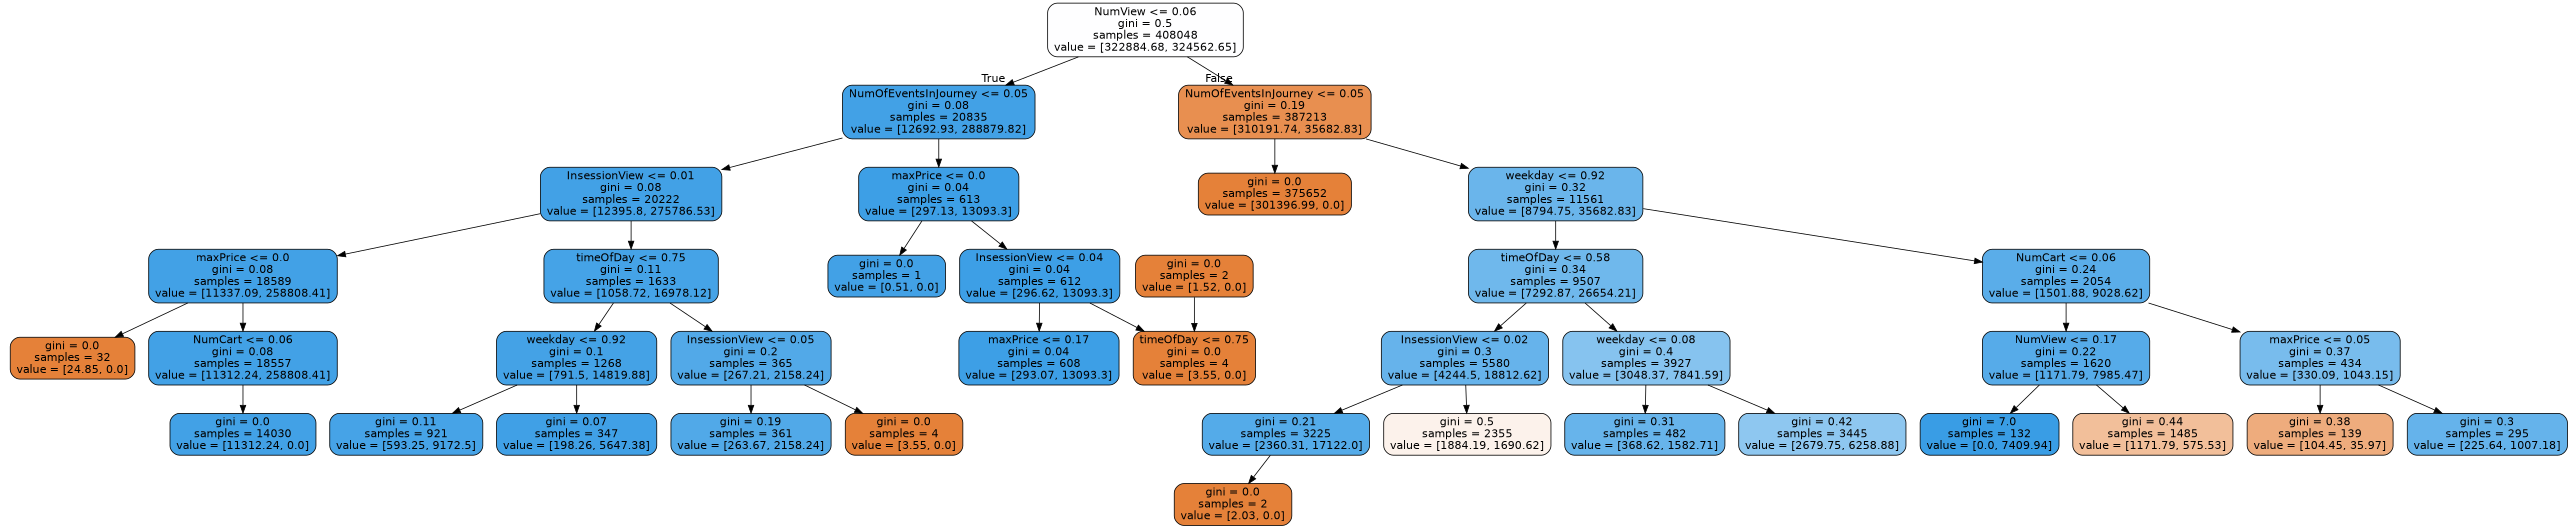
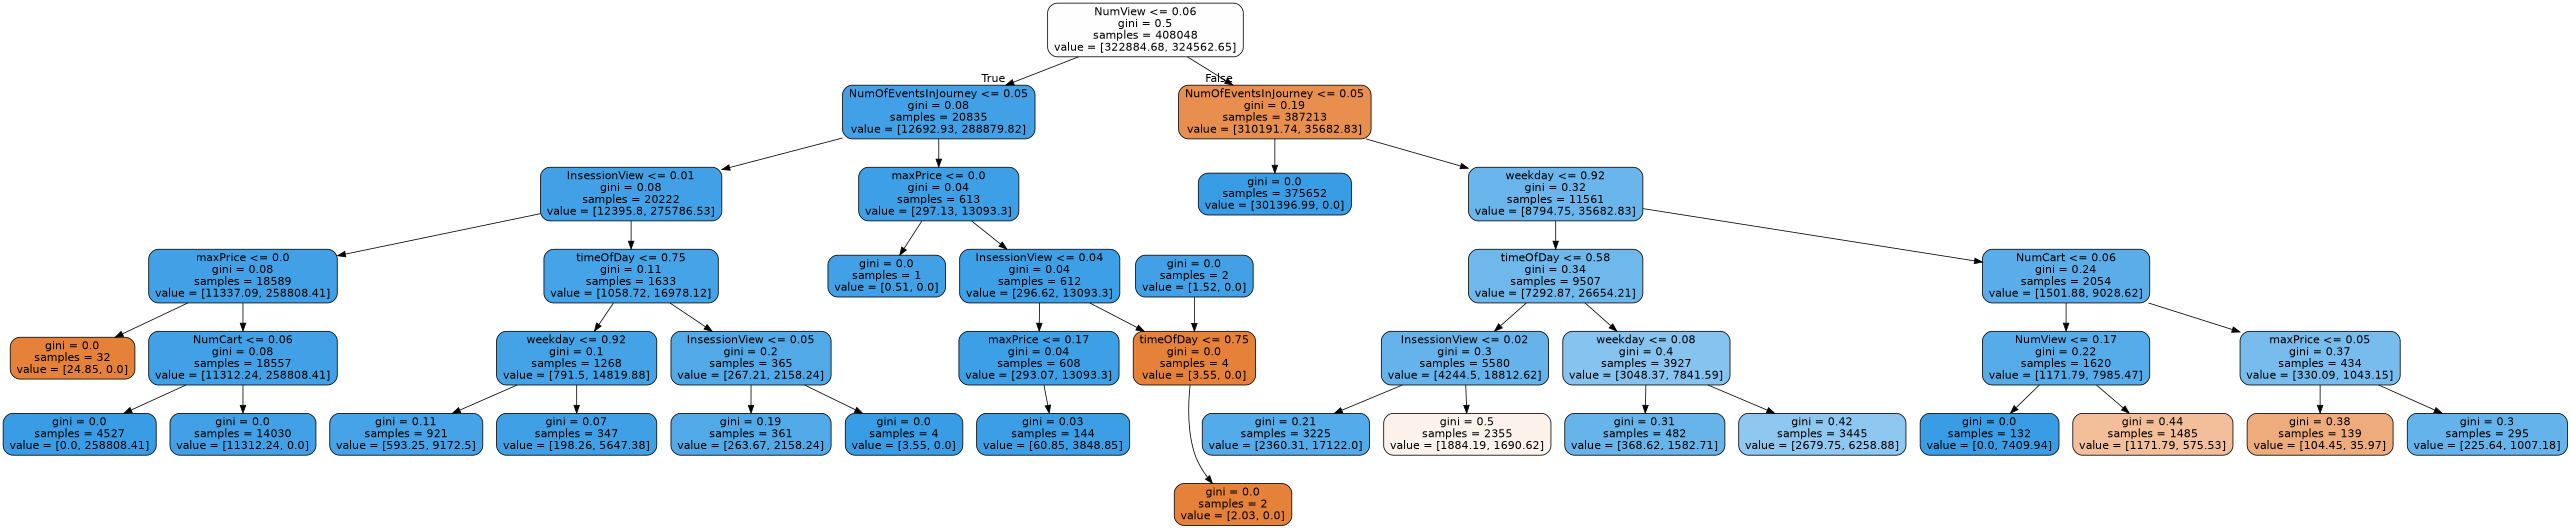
node "gini = 0.0 samples = 375652 value = [301396.99, 0.0]": fillcolor #e58139 -> #399de5
node "gini = 0.0 samples = 2 value = [1.52, 0.0]": fillcolor #e58139 -> #42a1e6
node "gini = 0.0 samples = 4527 value = [0.0, 258808.41]": added
node "gini = 0.0 samples = 4 value = [3.55, 0.0]": fillcolor #e58139 -> #399de5
node "gini = 0.03 samples = 144 value = [60.85, 3848.85]": added
node "gini = 7.0 samples = 132 value = [0.0, 7409.94]": label "gini = 7.0 samples = 132 value = [0.0, 7409.94]" -> "gini = 0.0 samples = 132 value = [0.0, 7409.94]"
edge "gini = 0.21 samples = 3225 value = [2360.31, 17122.0]" -> "gini = 0.0 samples = 2 value = [2.03, 0.0]": now "timeOfDay <= 0.75 gini = 0.0 samples = 4 value = [3.55, 0.0]" -> "gini = 0.0 samples = 2 value = [2.03, 0.0]"
